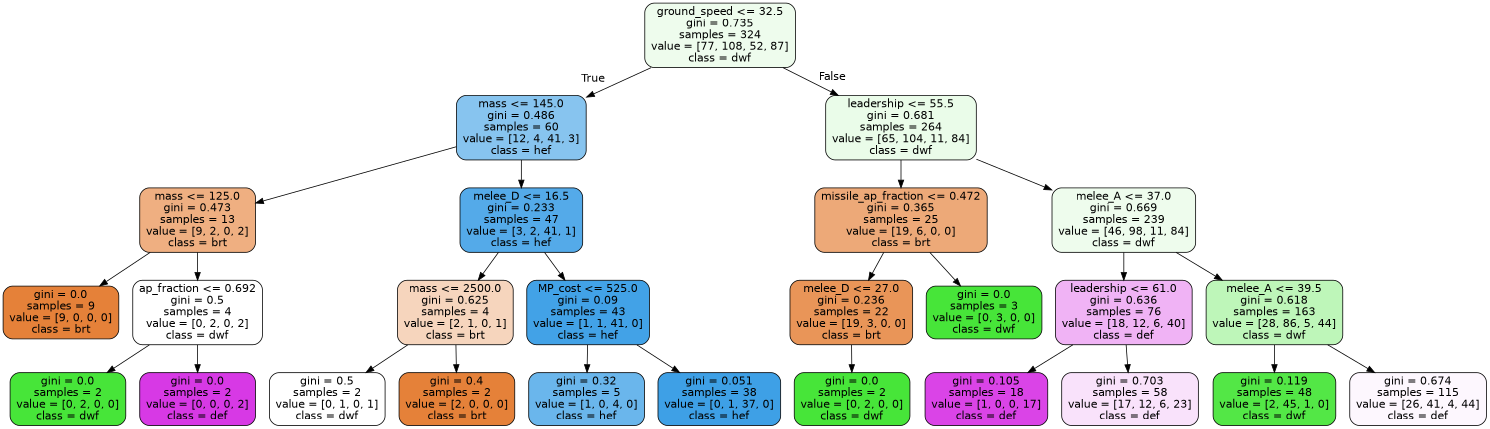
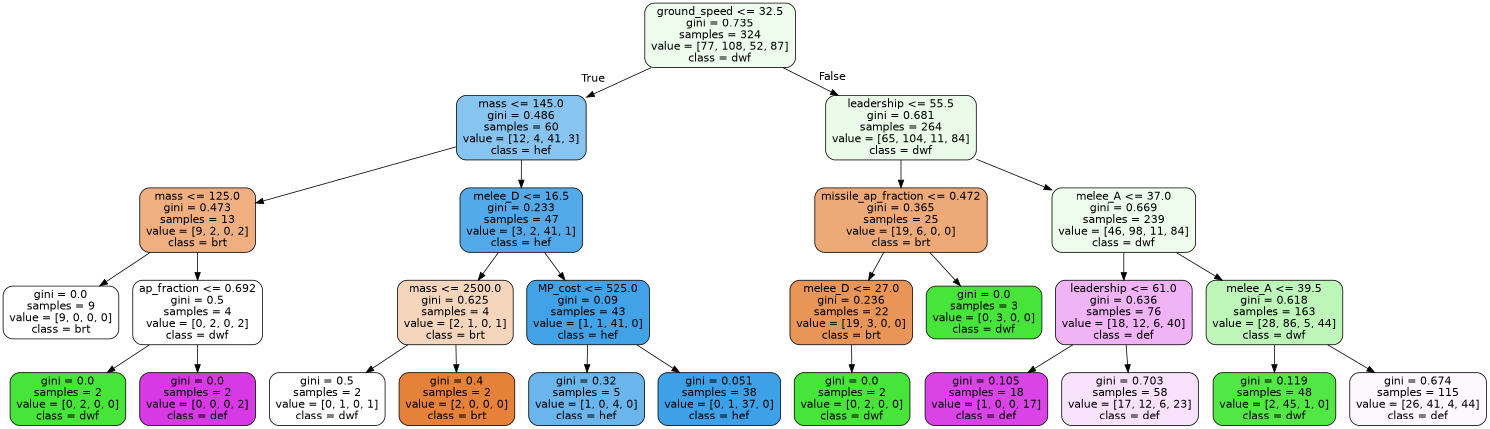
node "gini = 0.0 samples = 9 value = [9, 0, 0, 0] class = brt": fillcolor #e58139ff -> #47e53900
